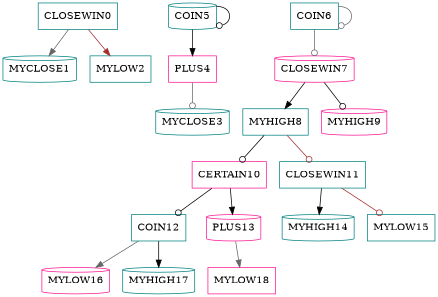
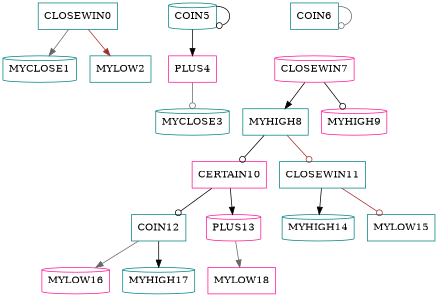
edge "COIN6" -> "CLOSEWIN7": removed
